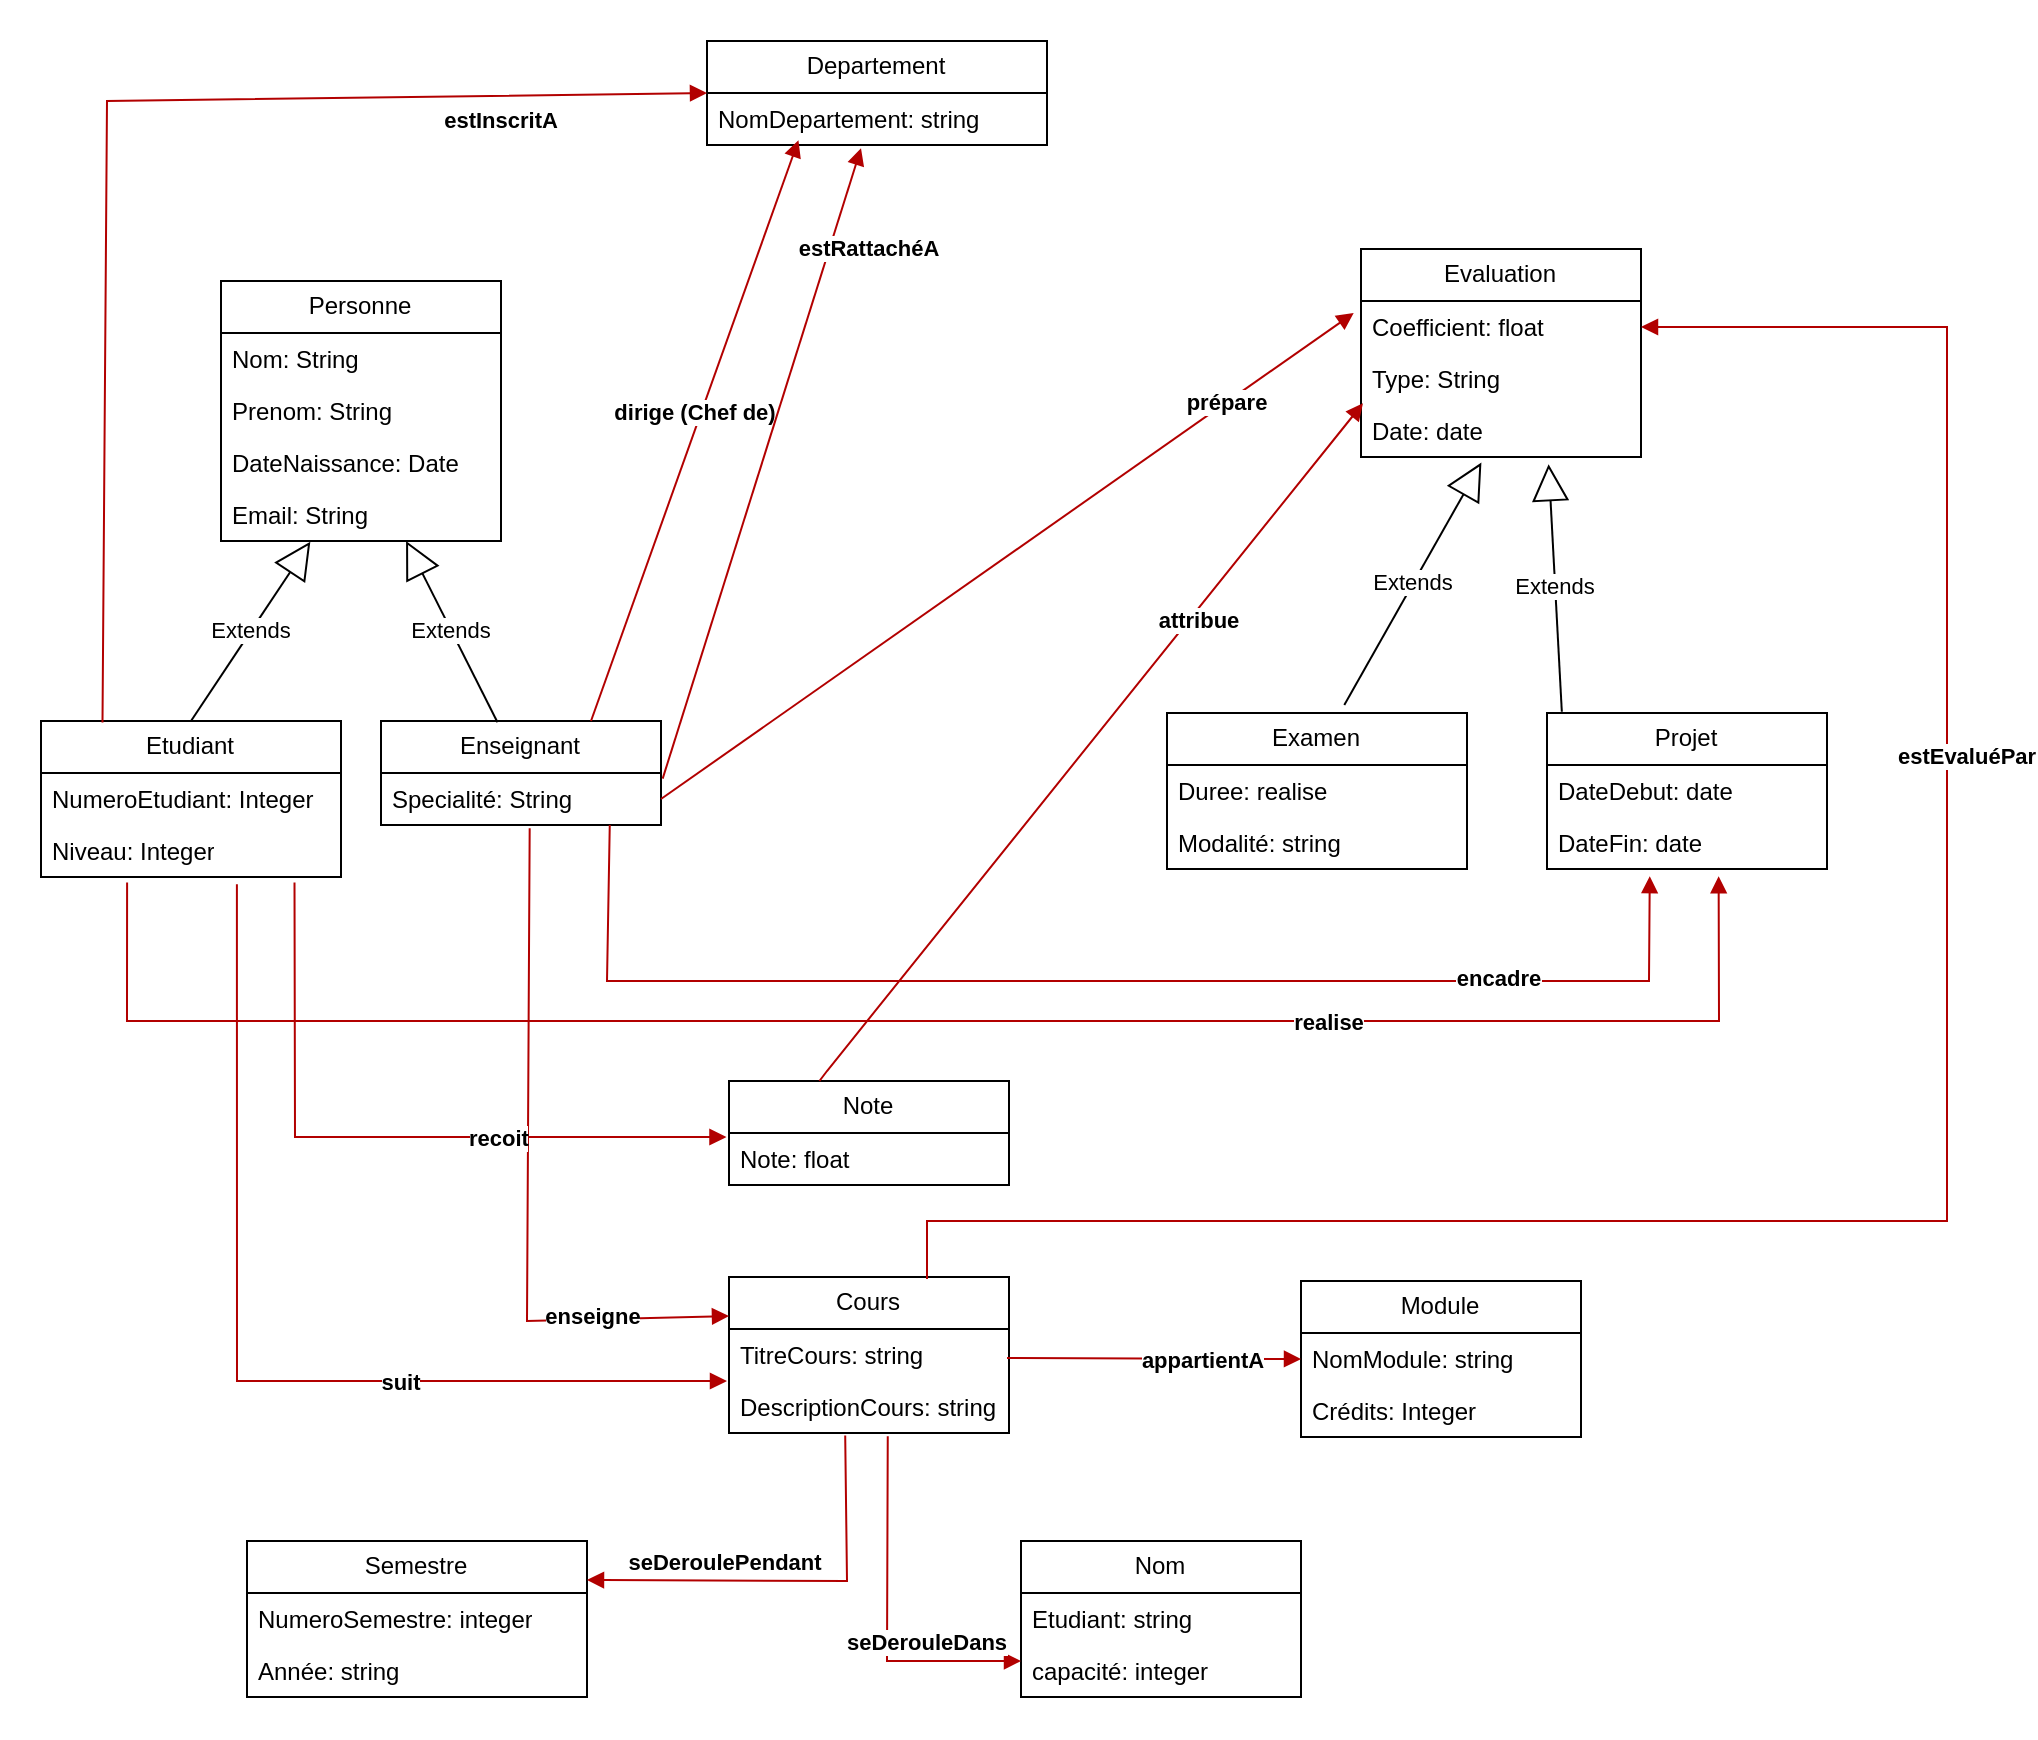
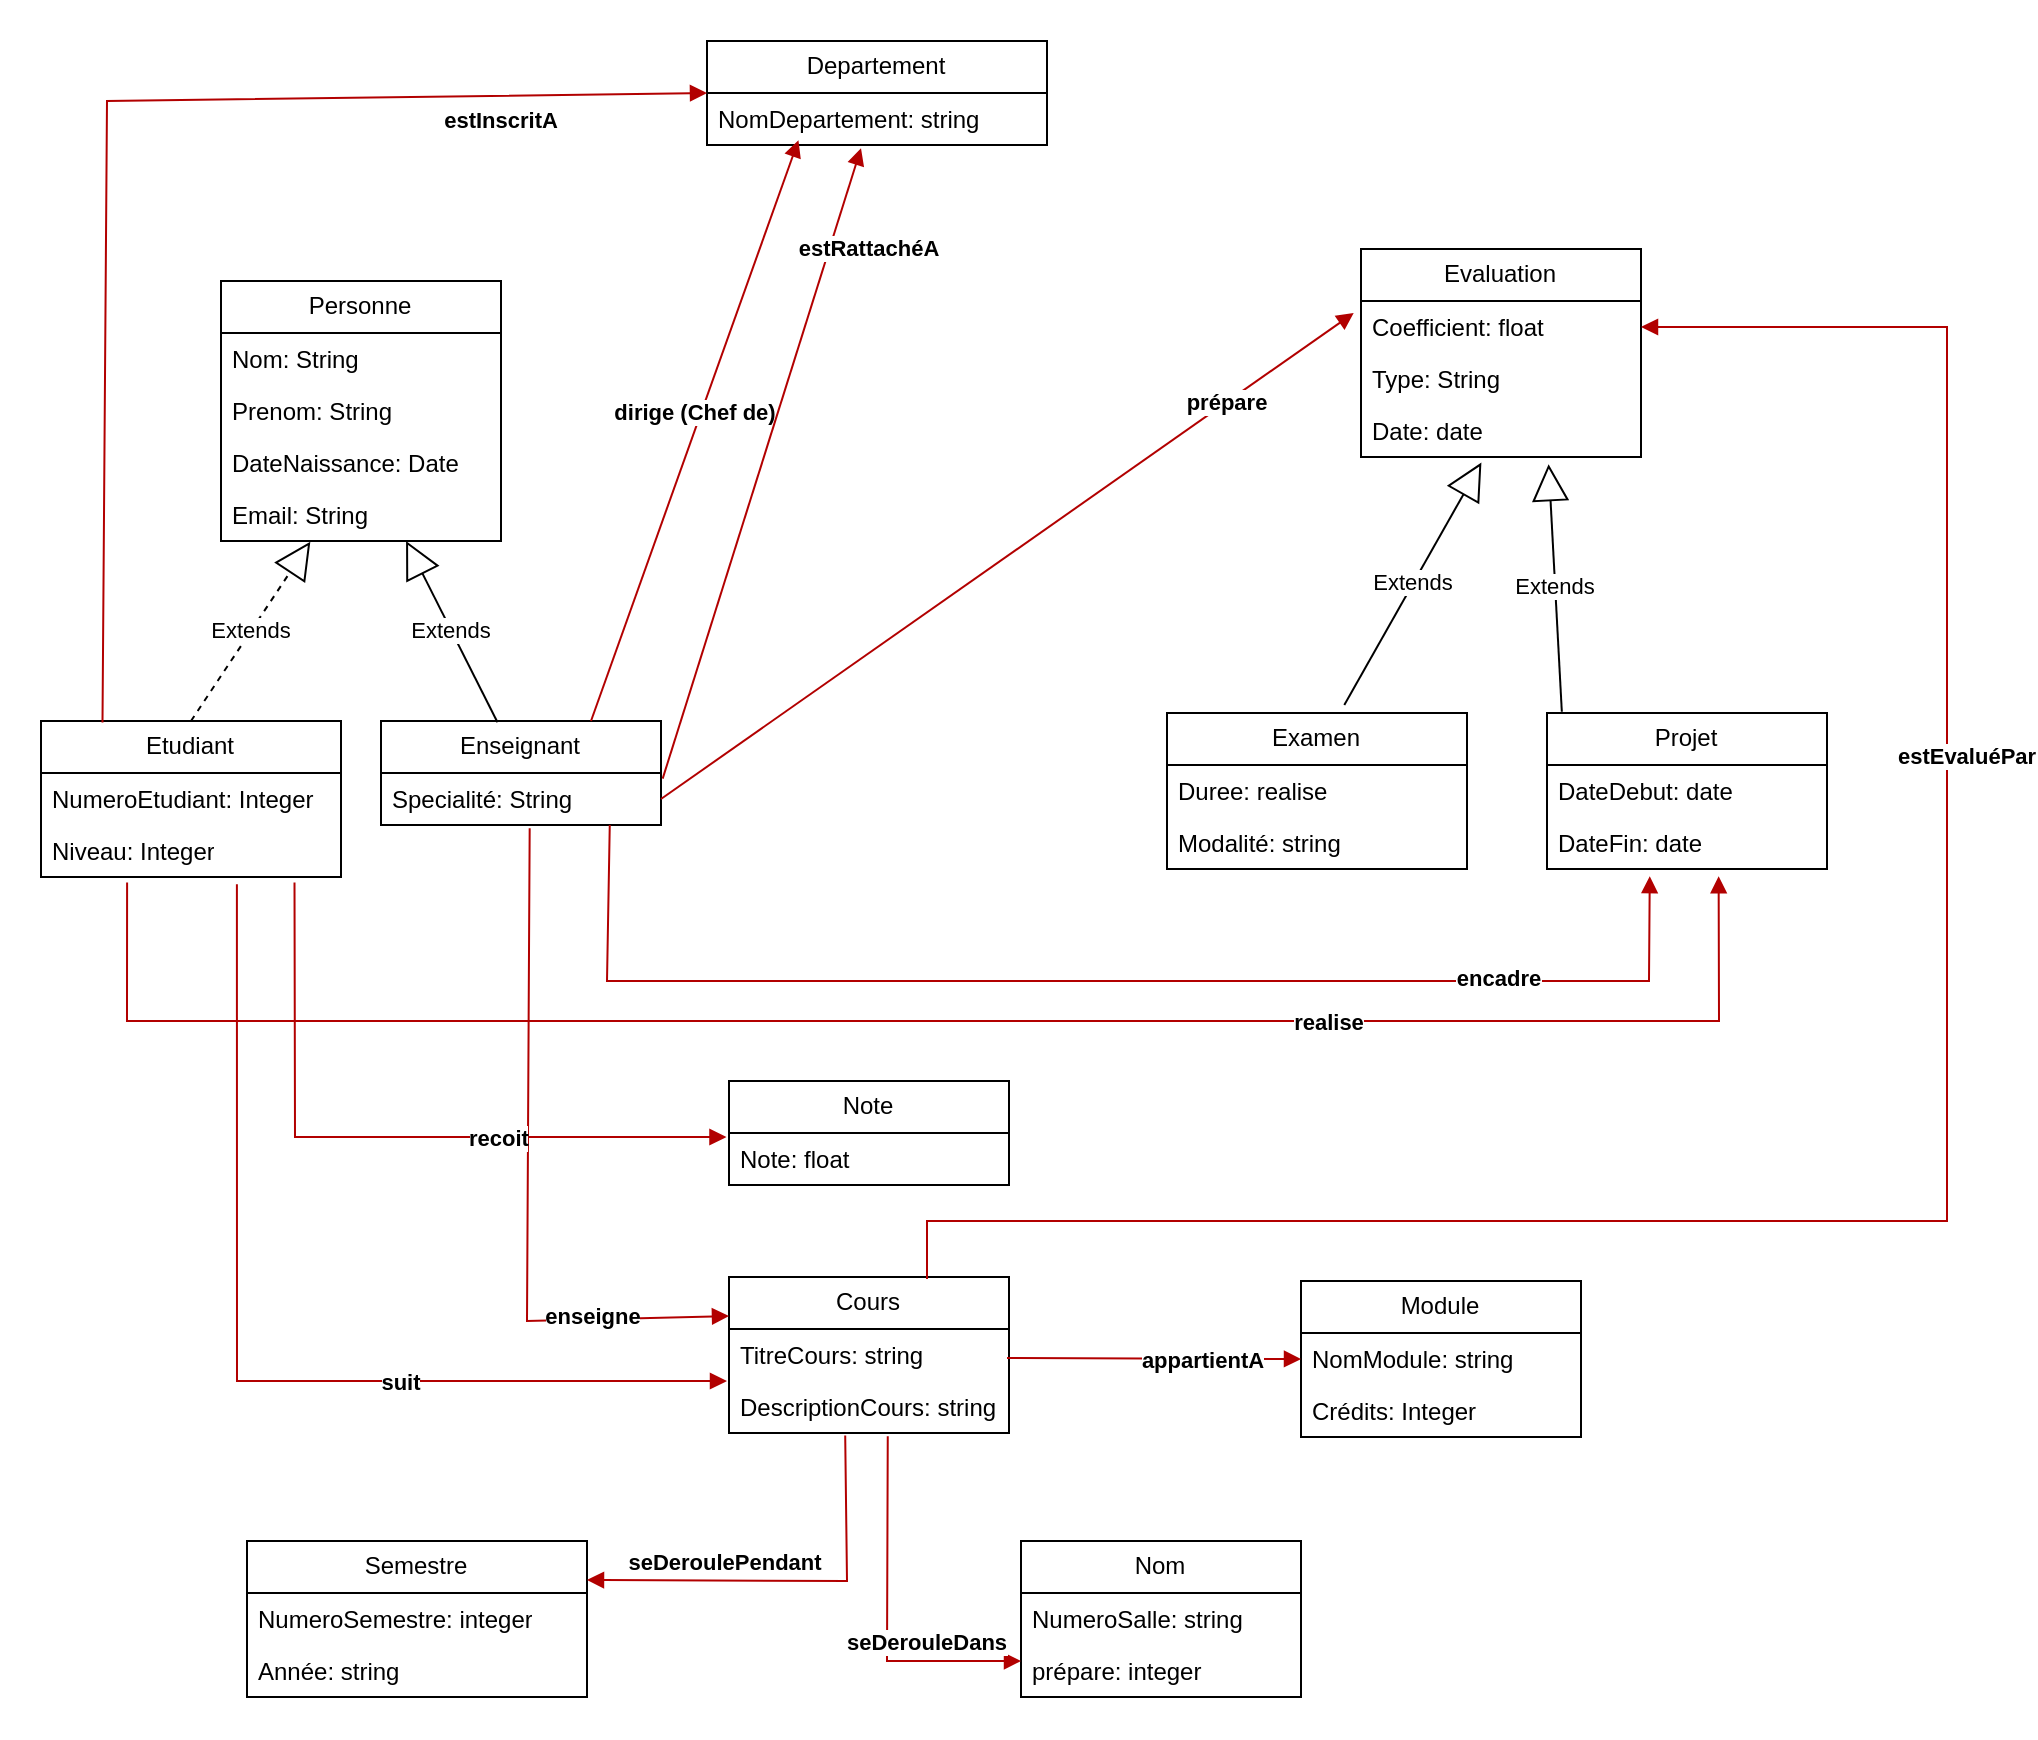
edge "Etudiant" -> "Email: String": style solid -> dashed
edge "Note" -> "Date: date": removed, label "attribue"
node "Etudiant: string": label "Etudiant: string" -> "NumeroSalle: string"
node "capacité: integer": label "capacité: integer" -> "prépare: integer"
